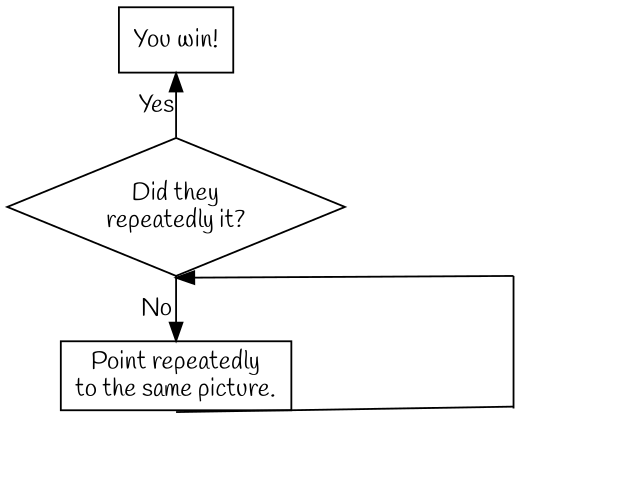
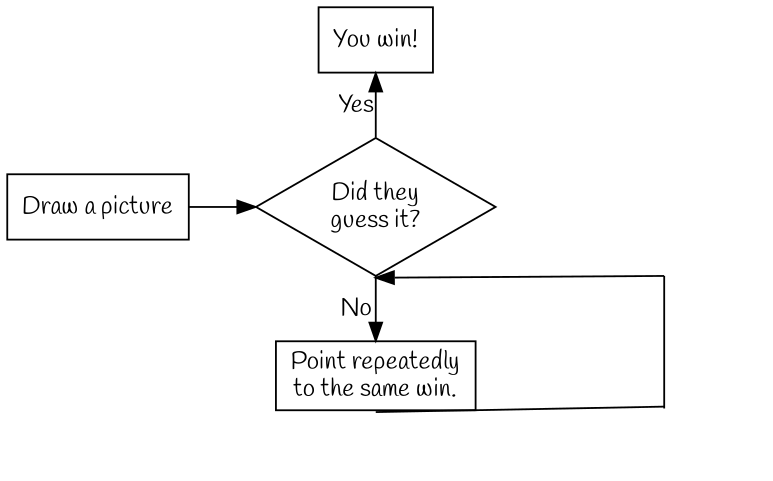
node "Draw a picture": added
node "Did they repeatedly it?": label "Did they repeatedly it?" -> "Did they guess it?"
node "Point repeatedly to the same picture.": label "Point repeatedly to the same picture." -> "Point repeatedly to the same win."
